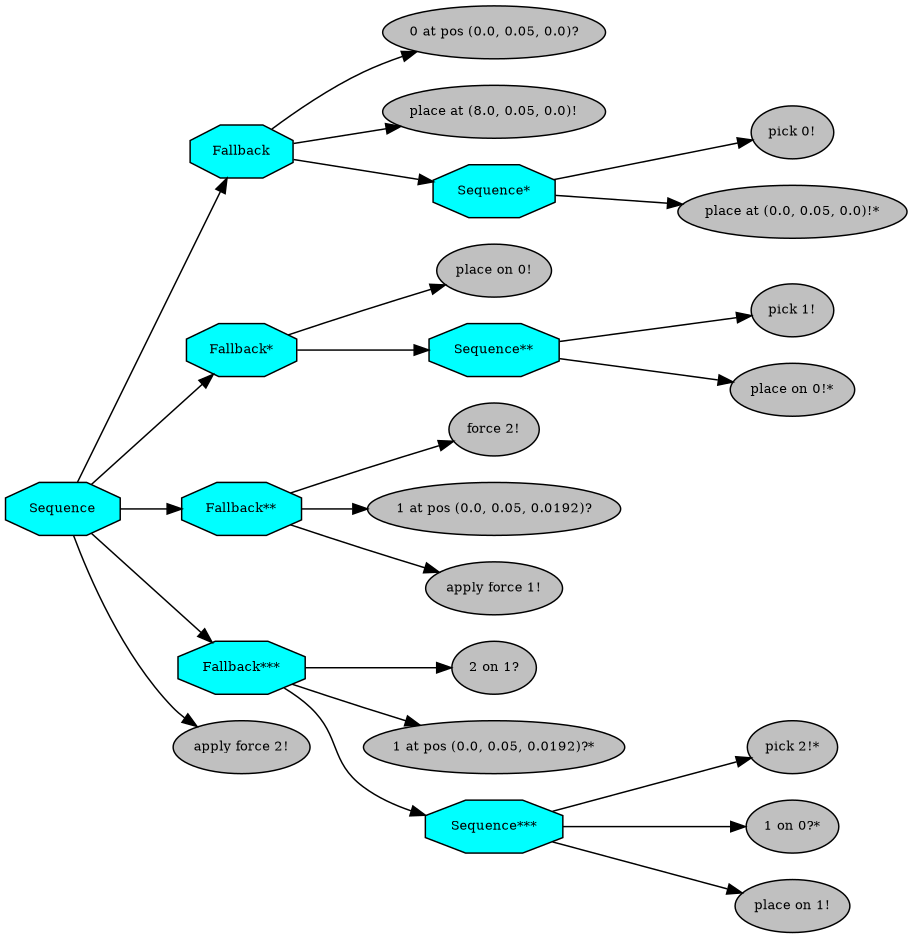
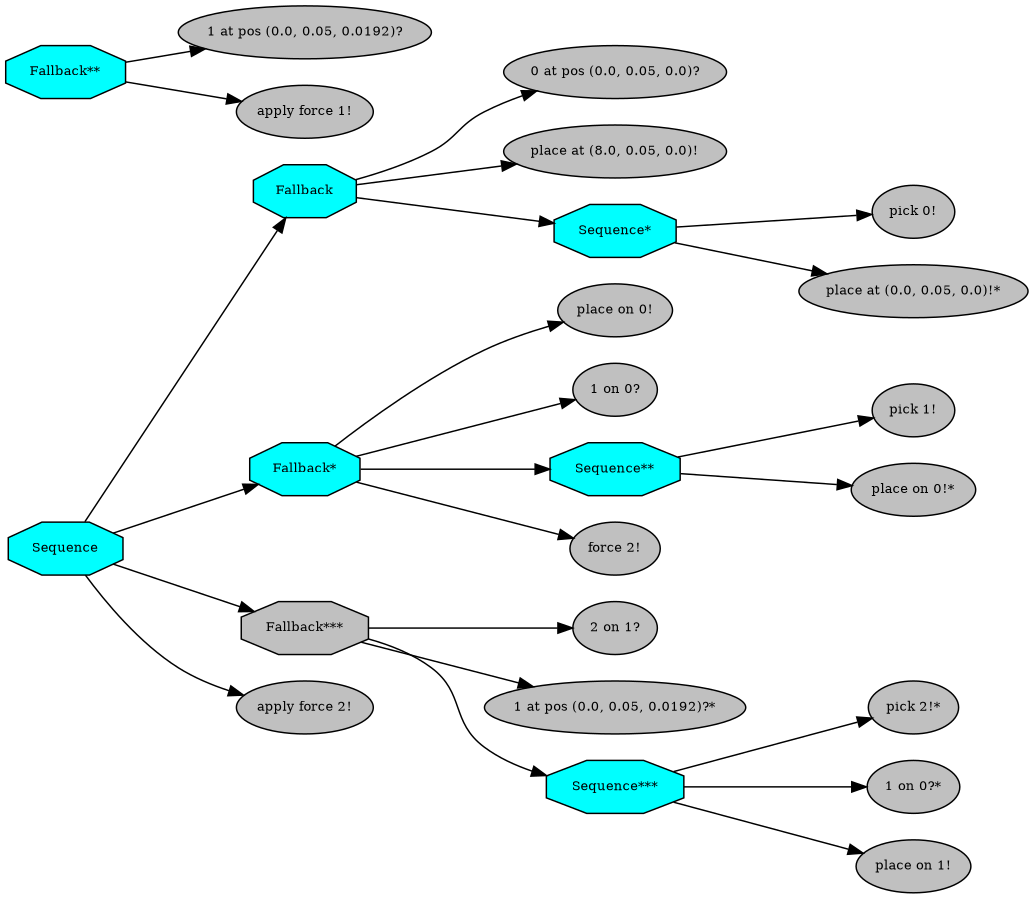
node "1 on 0?": added
edge "Fallback**" -> "force 2!": now "Fallback*" -> "force 2!"
edge "Sequence" -> "Fallback**": removed
node "Fallback***": fillcolor cyan -> gray
